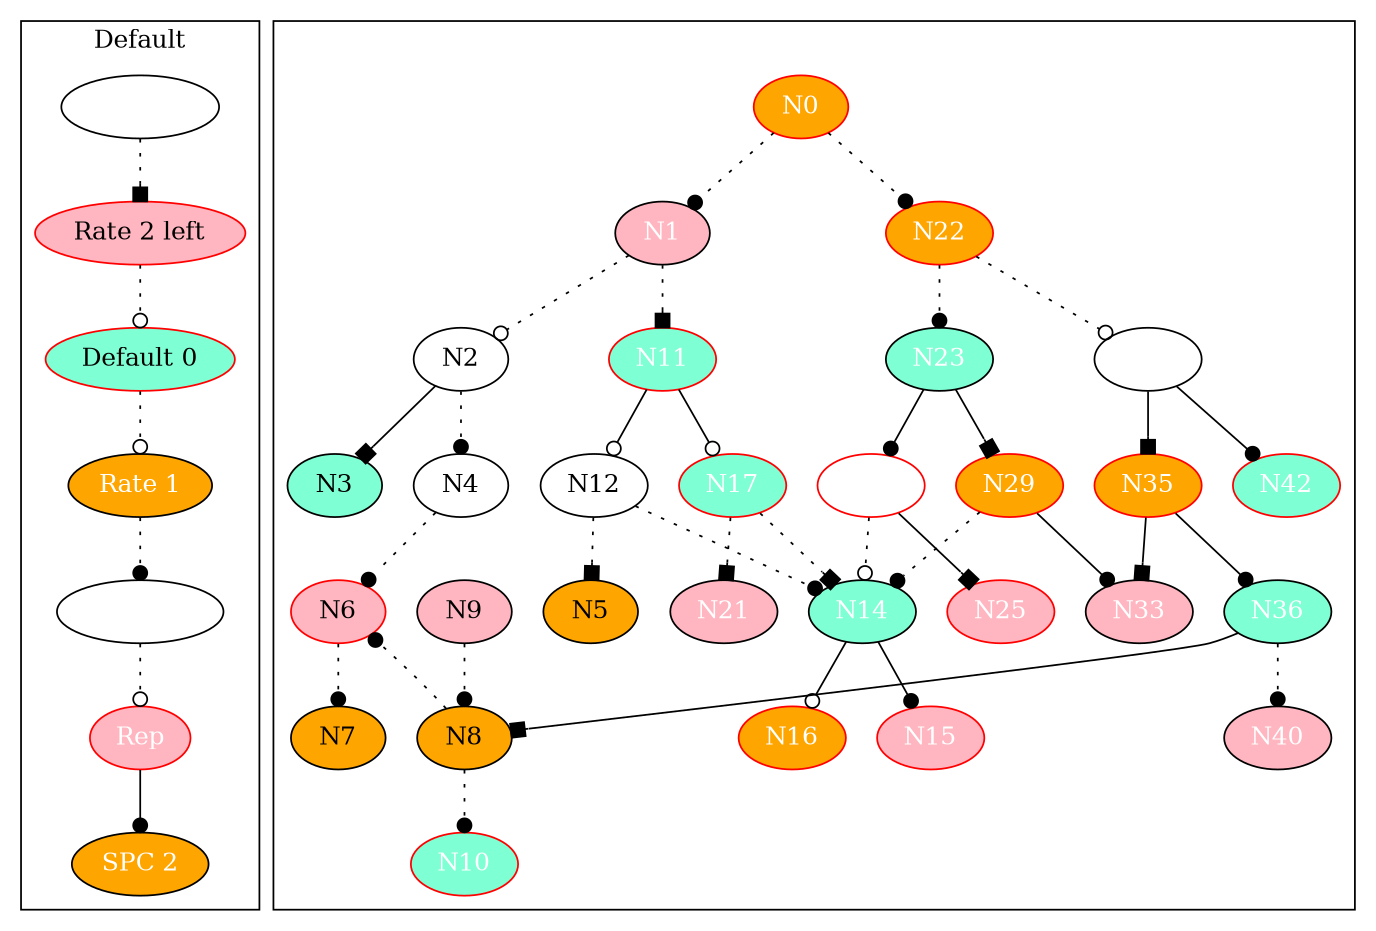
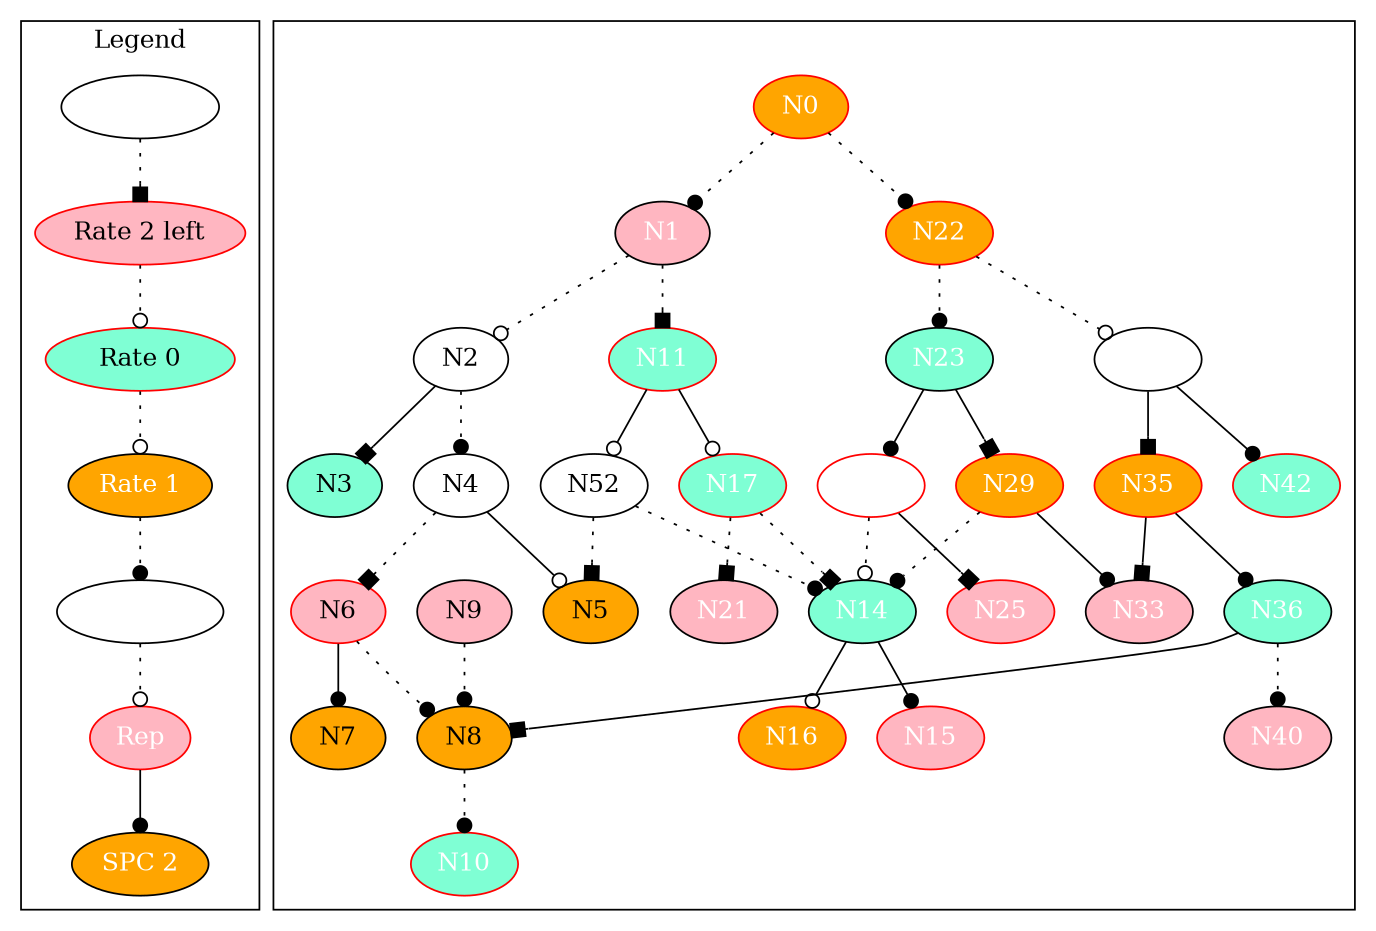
cluster "Default": label "Default" -> "Legend"
node "Default 0": label "Default 0" -> "Rate 0"
node "N12": label "N12" -> "N52"
edge "N4" -> "N6": arrowhead dot -> box
edge "N4" -> "N5": added
edge "N6" -> "N7": style dotted -> solid
edge "N8" -> "N6": reversed
